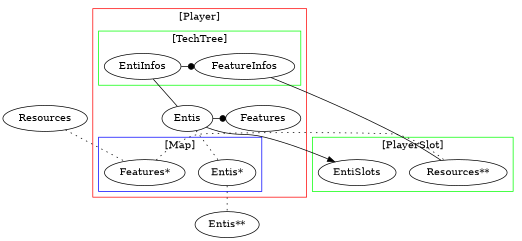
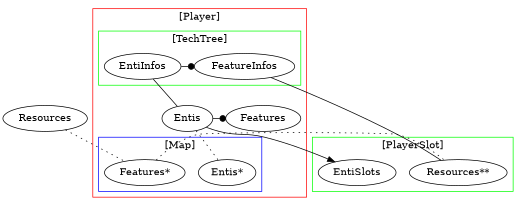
node "Entis**": removed
